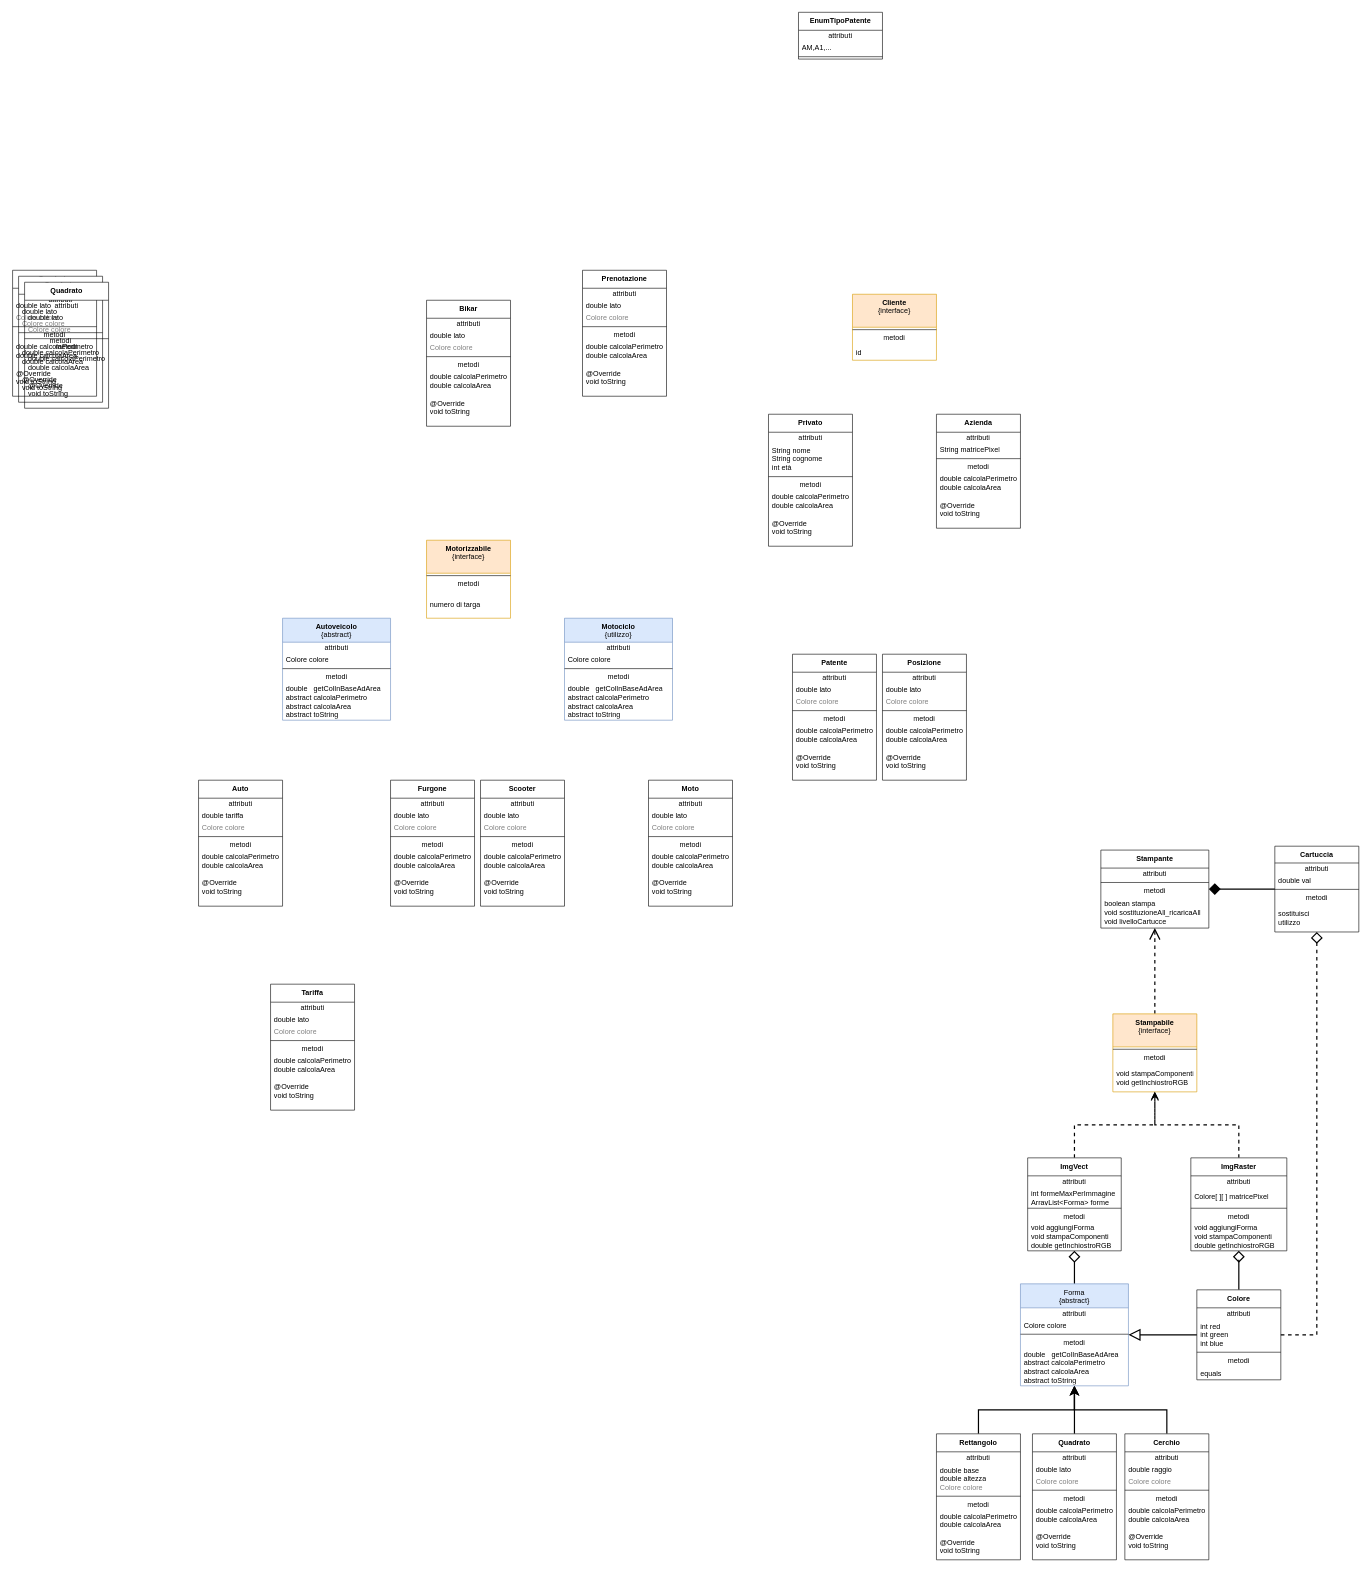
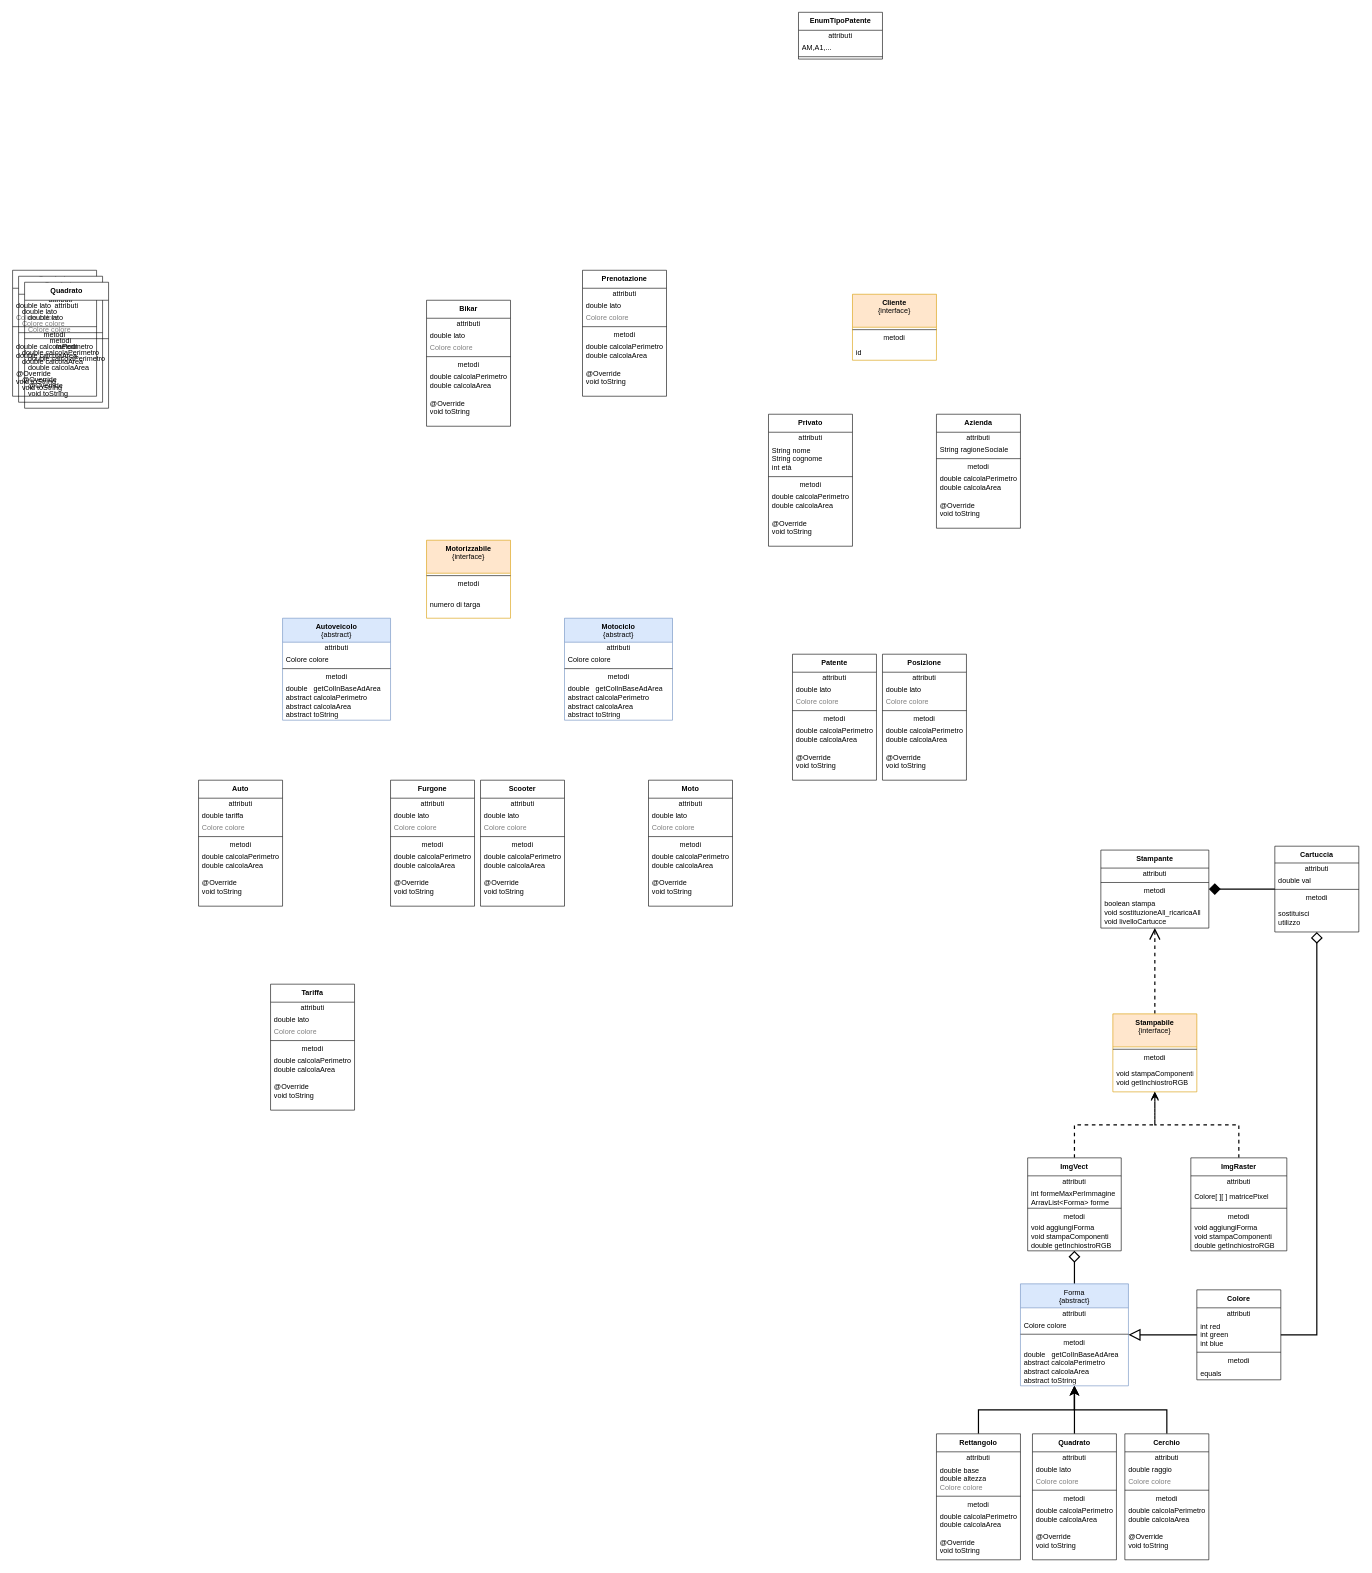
node "String matricePixel": label "String matricePixel" -> "String ragioneSociale"
node "Motociclo {utilizzo}": label "Motociclo {utilizzo}" -> "Motociclo {abstract}"
edge "Colore" -> "Cartuccia": style dashed -> solid
edge "Colore" -> "ImgRaster": removed
